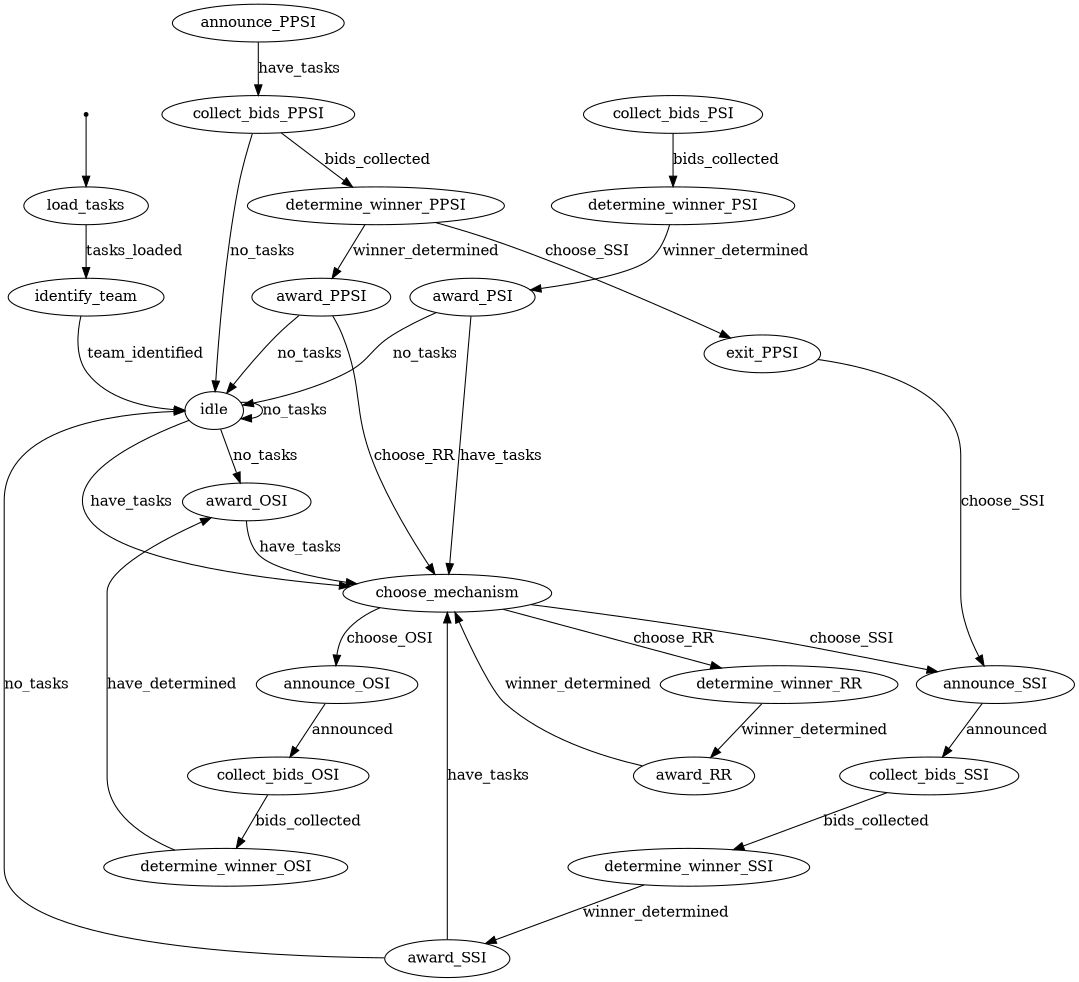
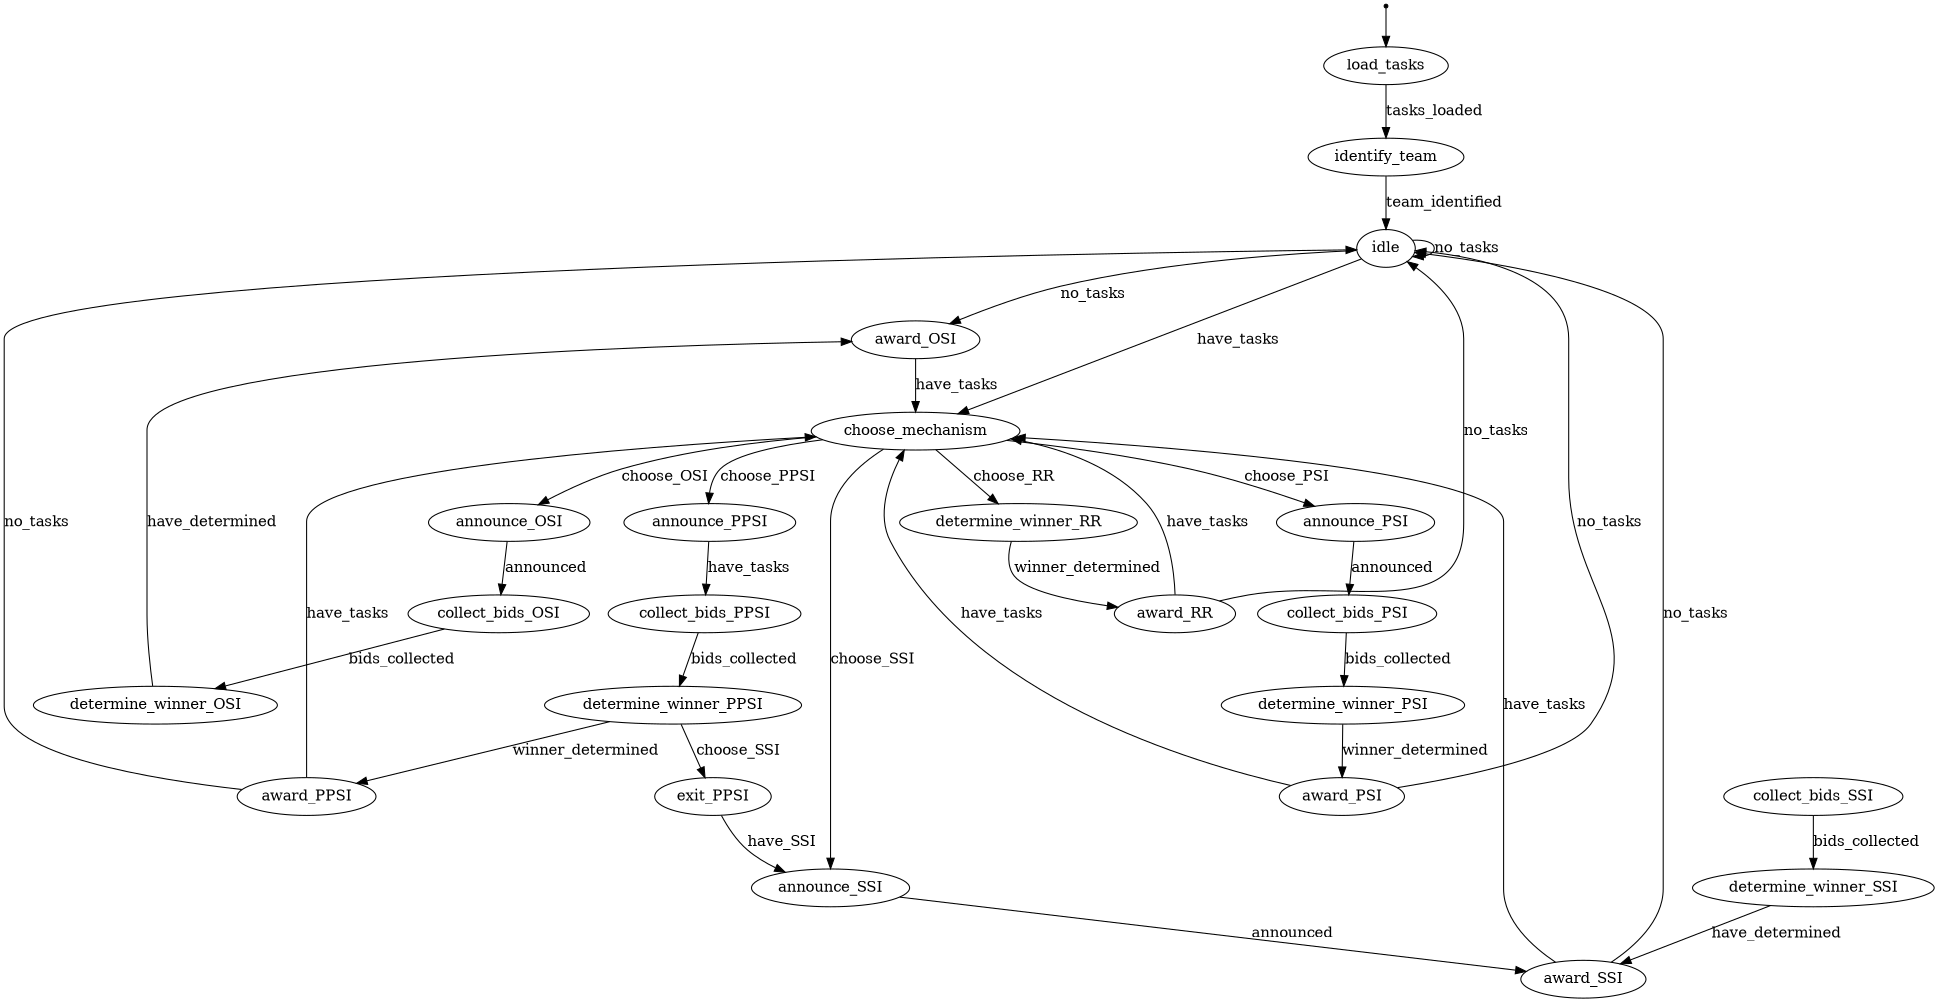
edge "collect_bids_PPSI" -> "idle": now "award_RR" -> "idle"
edge "choose_mechanism" -> "announce_PPSI": added, label "choose_PPSI"
edge "award_PPSI" -> "choose_mechanism": label "choose_RR" -> "have_tasks"
edge "exit_PPSI" -> "announce_SSI": label "choose_SSI" -> "have_SSI"
node "announce_PSI": added
edge "award_RR" -> "choose_mechanism": label "winner_determined" -> "have_tasks"
edge "announce_SSI" -> "collect_bids_SSI": now "announce_SSI" -> "award_SSI"
edge "determine_winner_SSI" -> "award_SSI": label "winner_determined" -> "have_determined"
